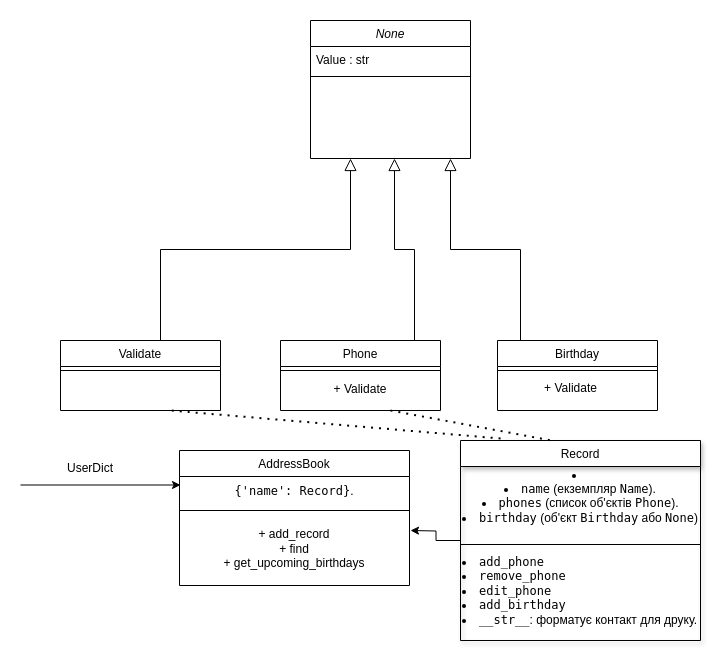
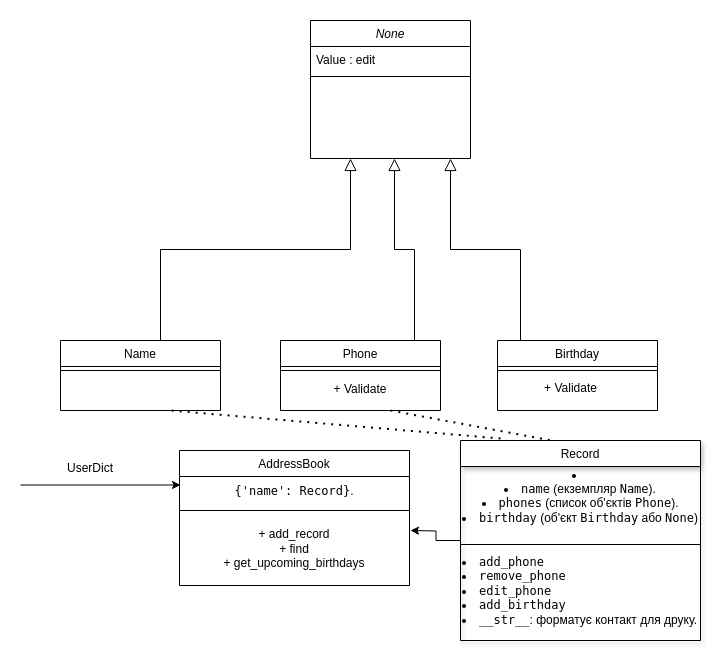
node "Value : str": label "Value : str" -> "Value : edit"
node "Validate": label "Validate" -> "Name"
